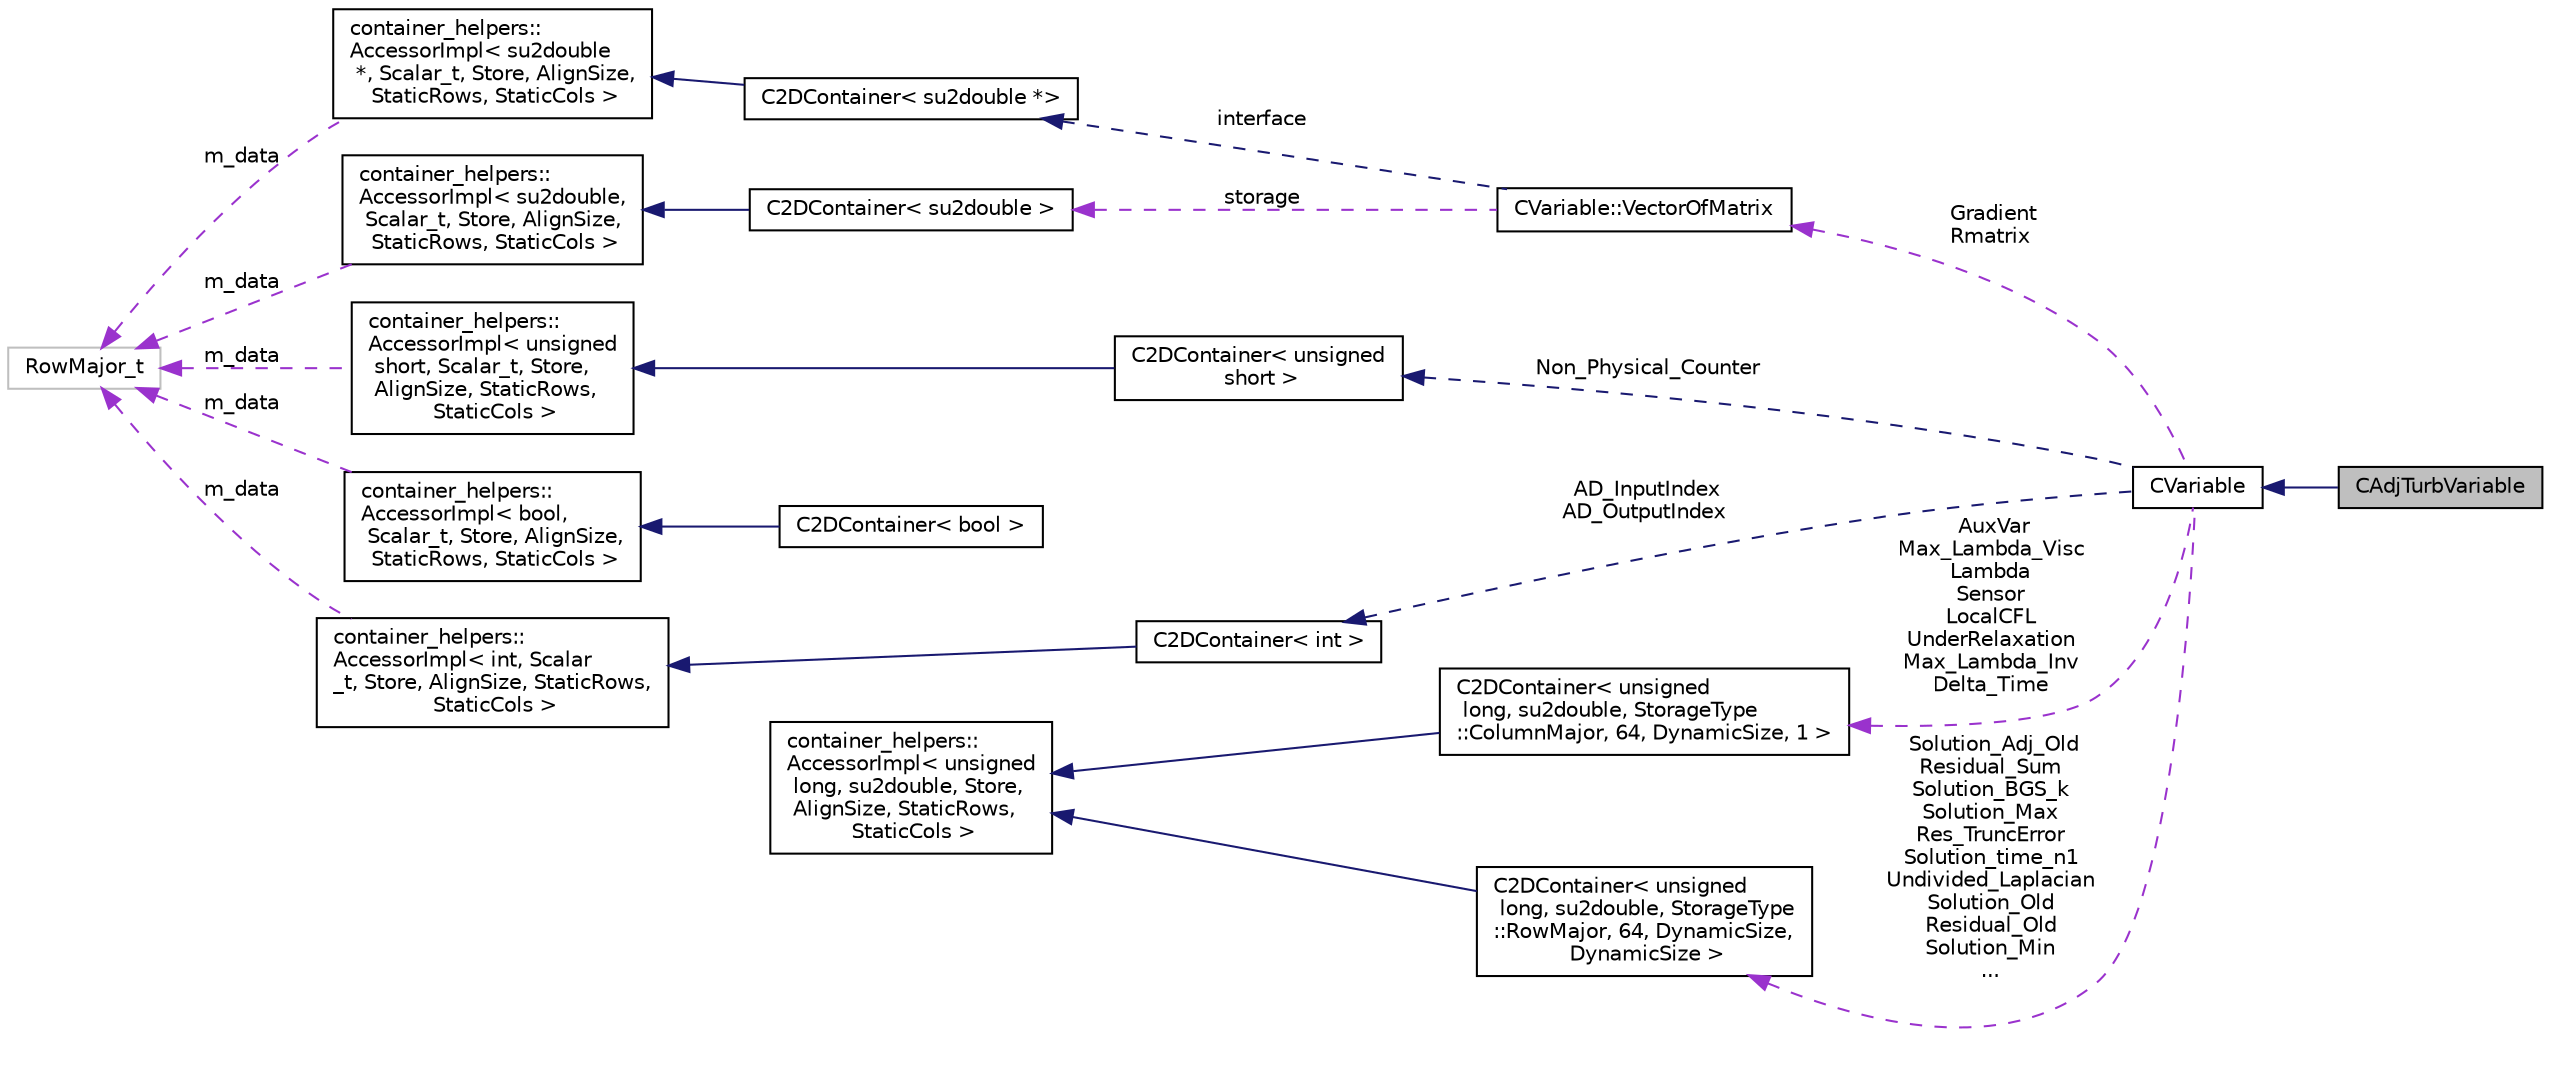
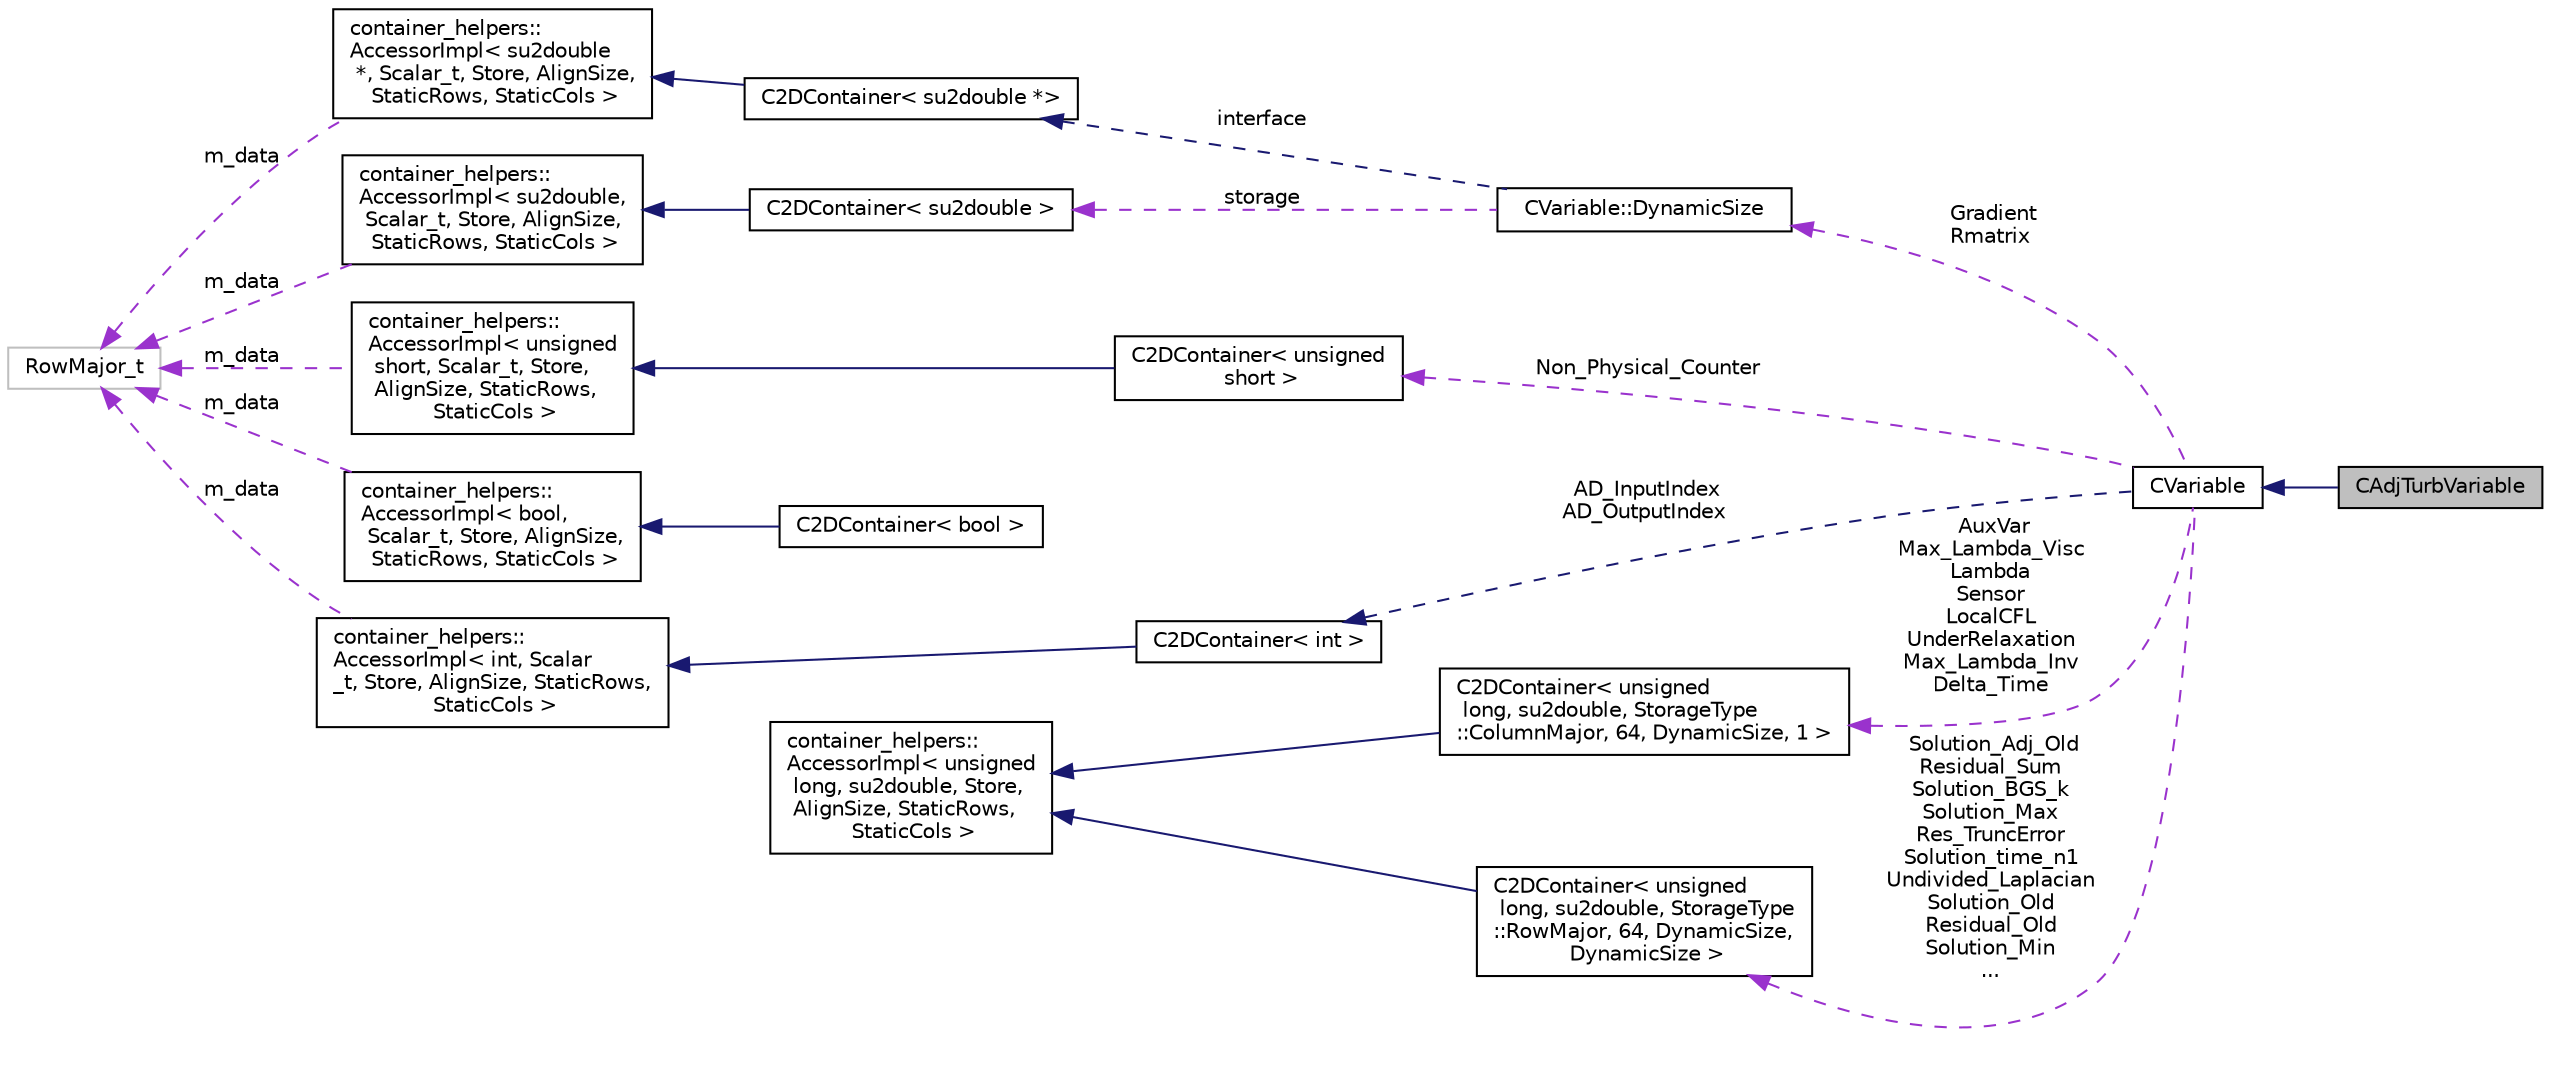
node "CVariable::VectorOfMatrix": label "CVariable::VectorOfMatrix" -> "CVariable::DynamicSize"
edge "CVariable" -> "C2DContainer< unsigned short >": color midnightblue -> darkorchid3
